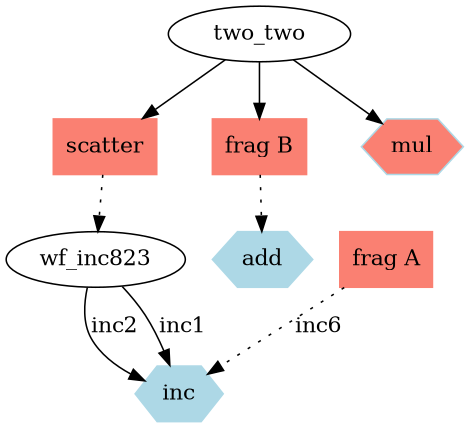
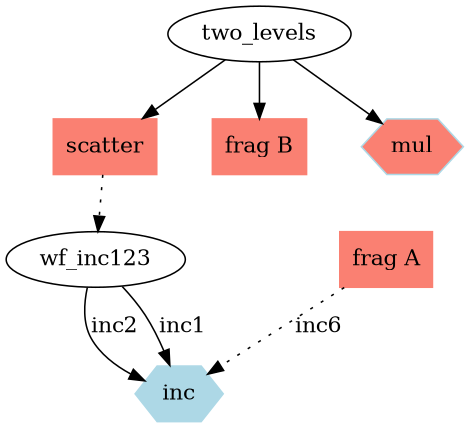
node "two_two": label "two_two" -> "two_levels"
node "wf_inc823": label "wf_inc823" -> "wf_inc123"
node "add": removed
